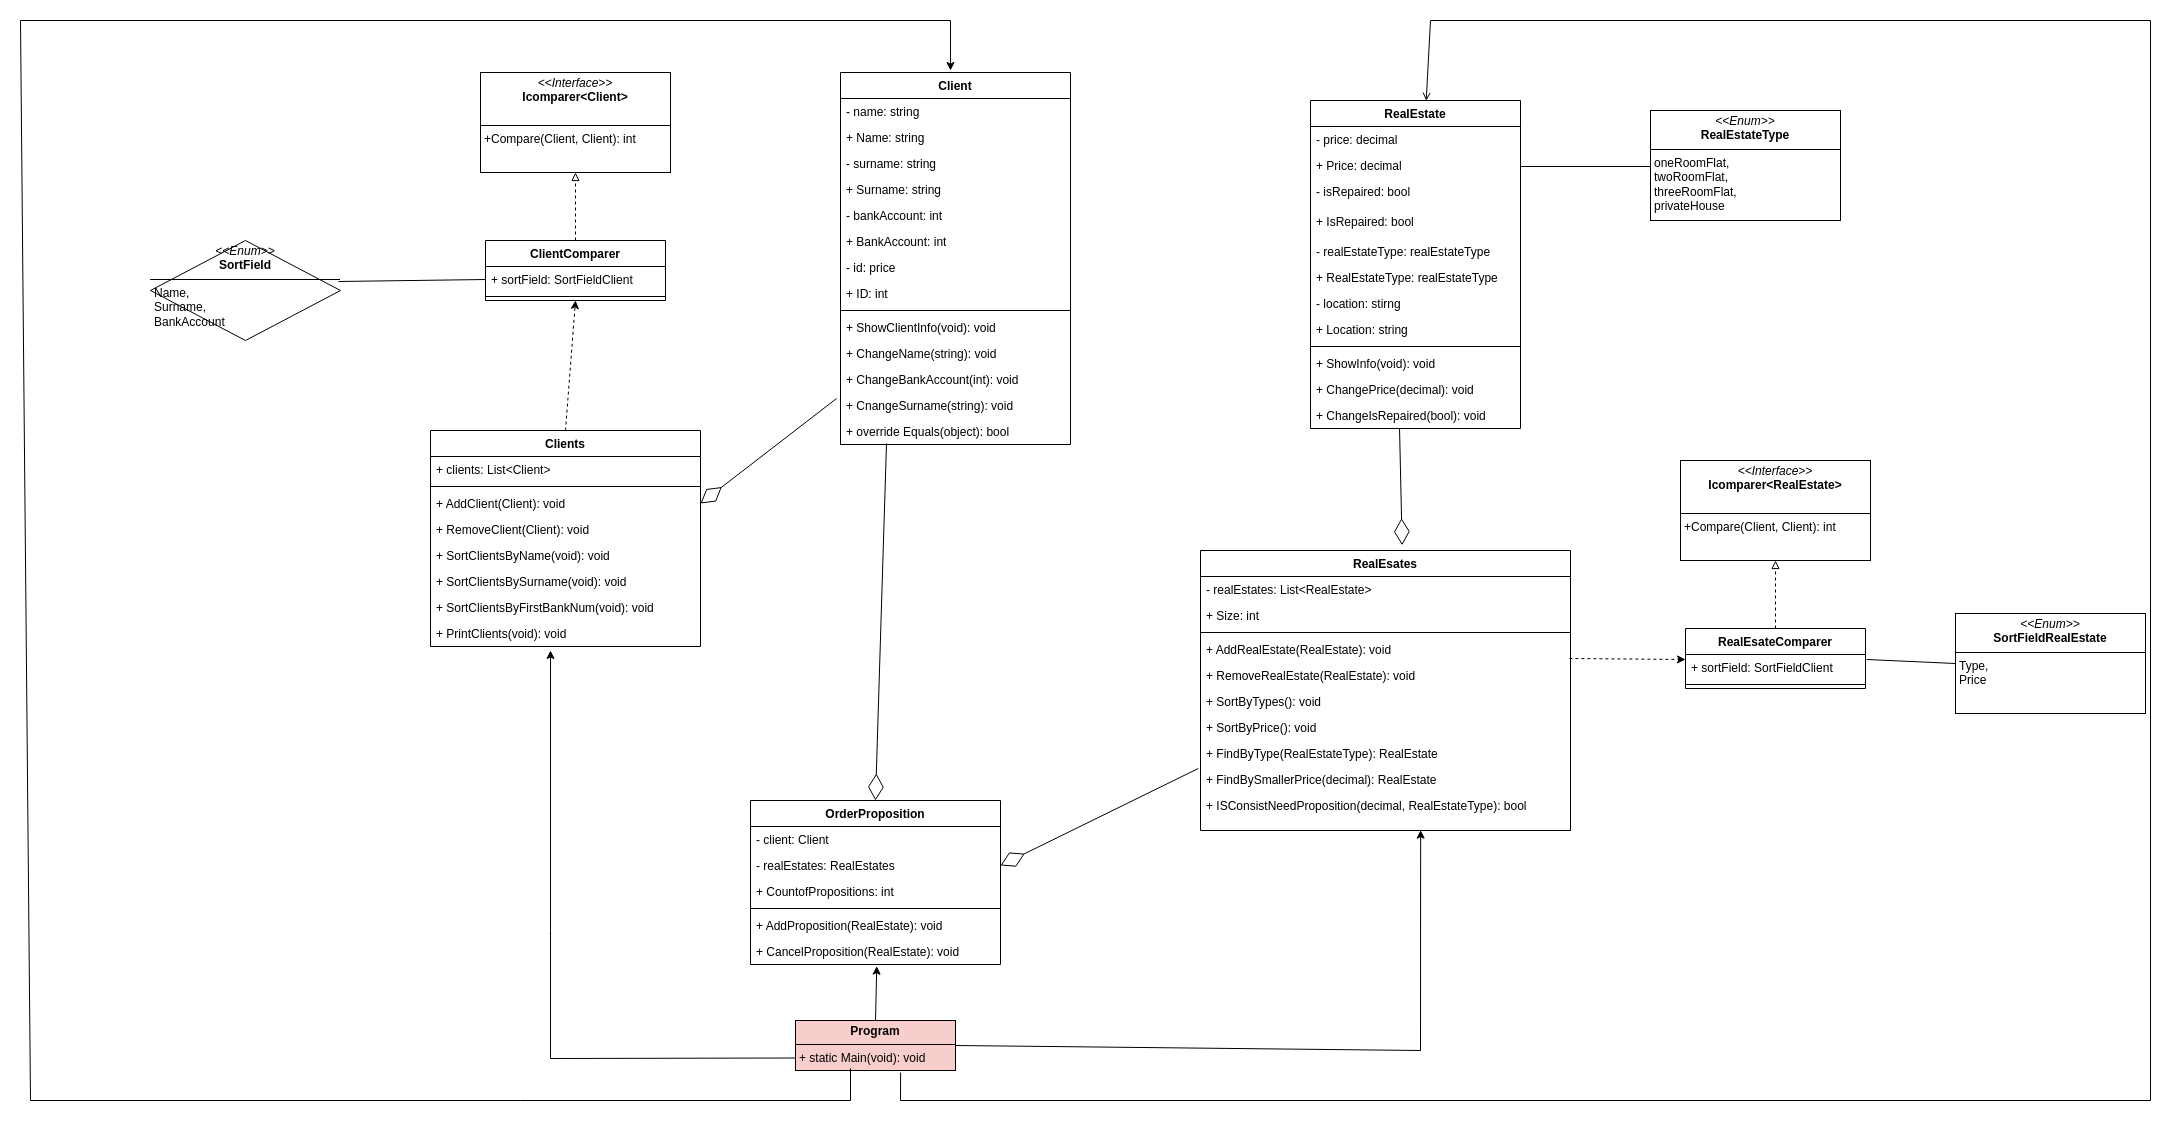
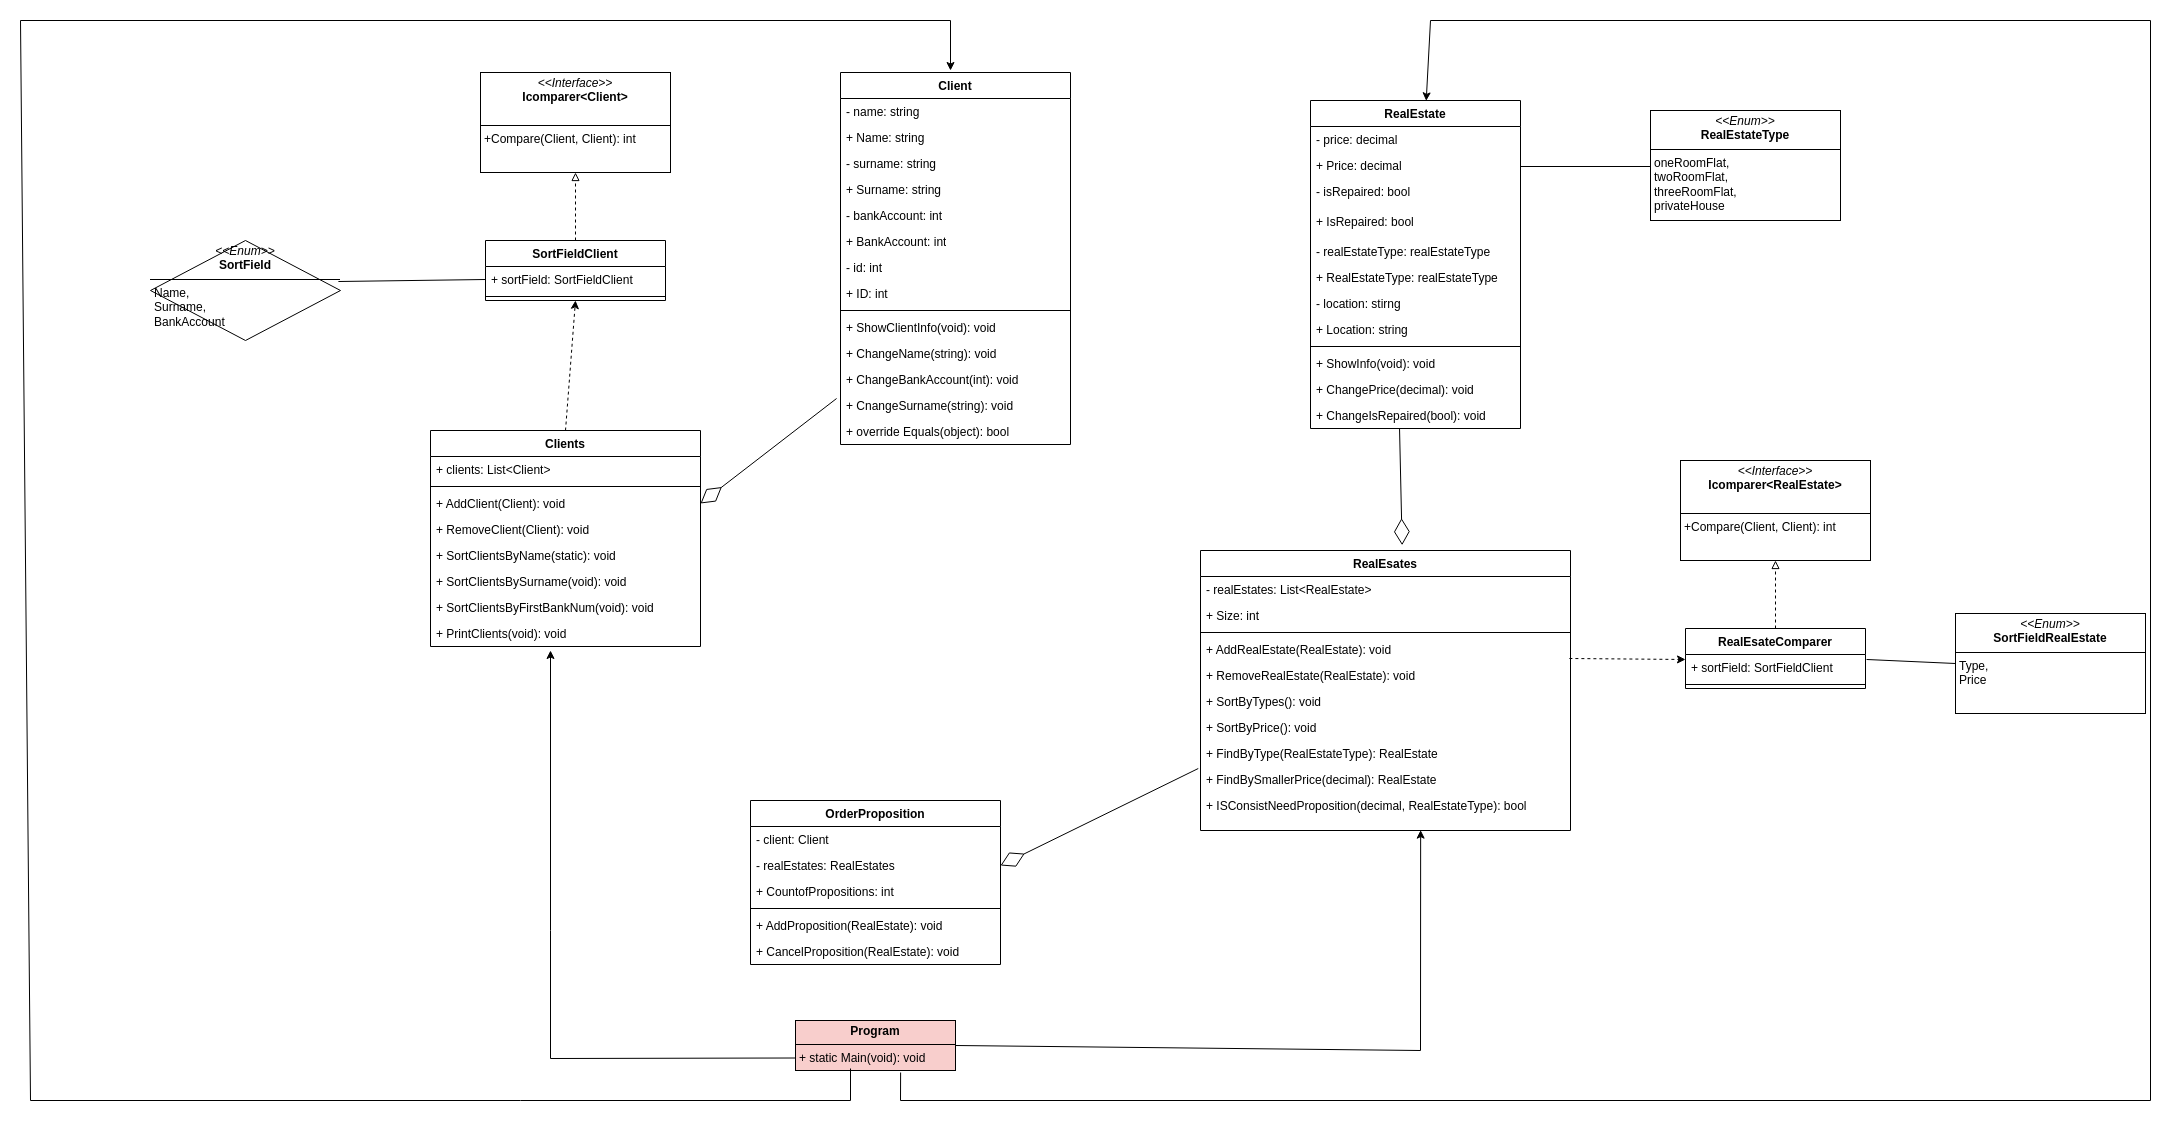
edge "Program + static Main(void): void" -> "RealEstate": arrowhead open -> classic
node "ClientComparer": label "ClientComparer" -> "SortFieldClient"
node "- id: price": label "- id: price" -> "- id: int"
node "+ SortClientsByName(void): void": label "+ SortClientsByName(void): void" -> "+ SortClientsByName(static): void"
edge "+ override Equals(object): bool" -> "OrderProposition": removed
edge "Program + static Main(void): void" -> "+ CancelProposition(RealEstate): void": removed
